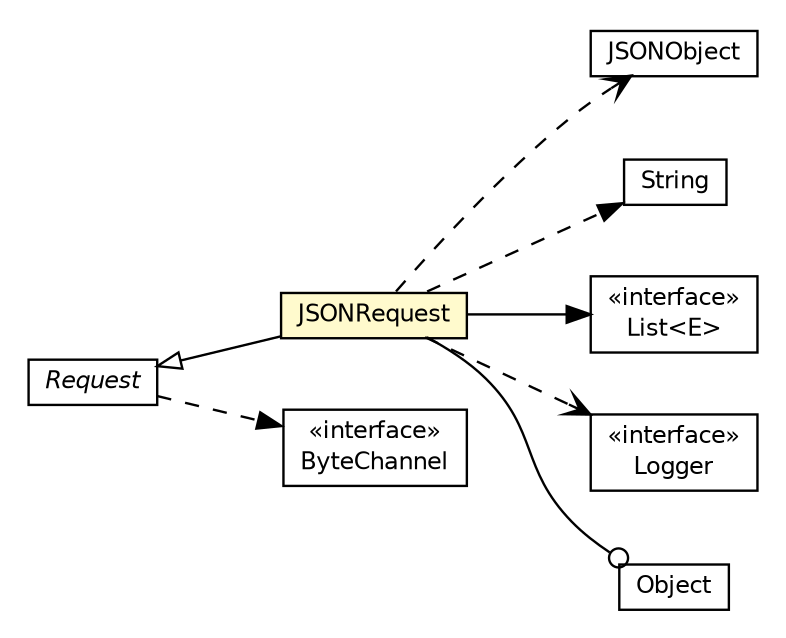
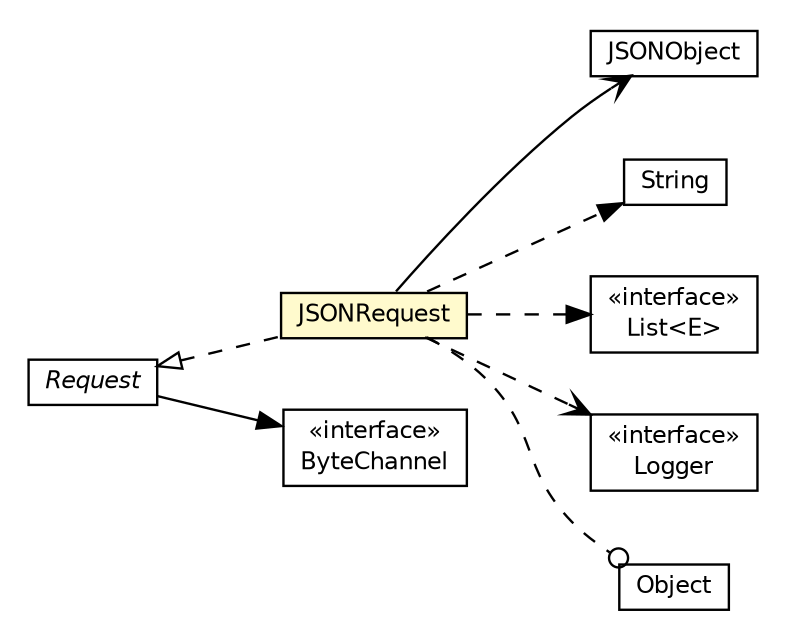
edge "JSONRequest" -> "JSONObject": style dashed -> solid
edge "JSONRequest" -> "List<E>": style solid -> dashed
edge "JSONRequest" -> "Request": style solid -> dashed
edge "Request" -> "ByteChannel": style dashed -> solid
edge "JSONRequest" -> "Object": style solid -> dashed
